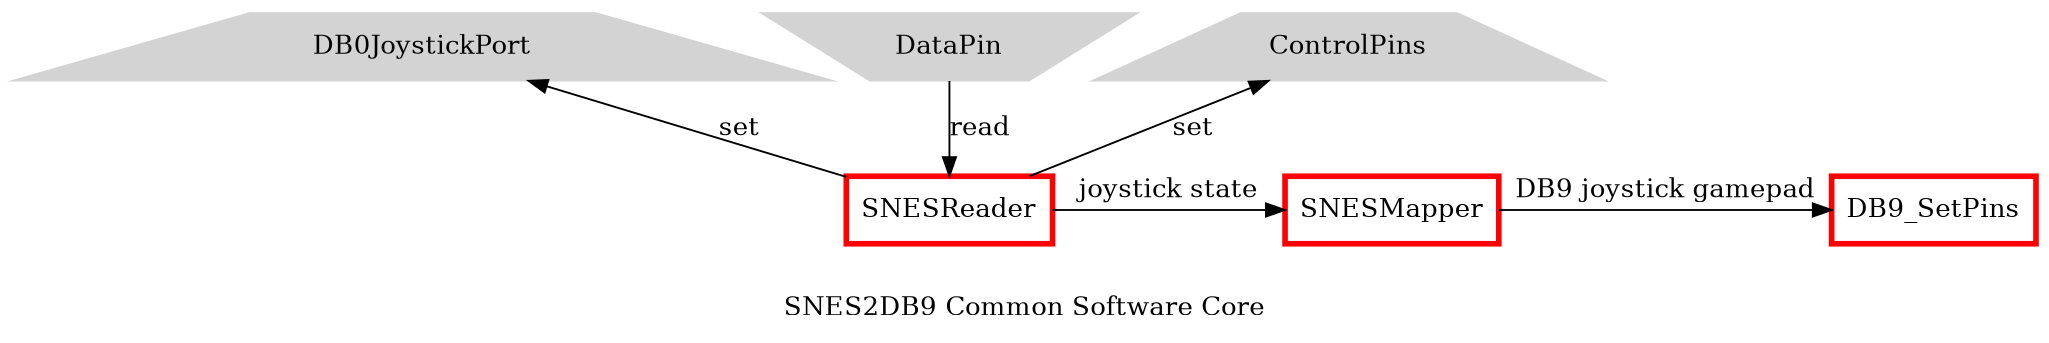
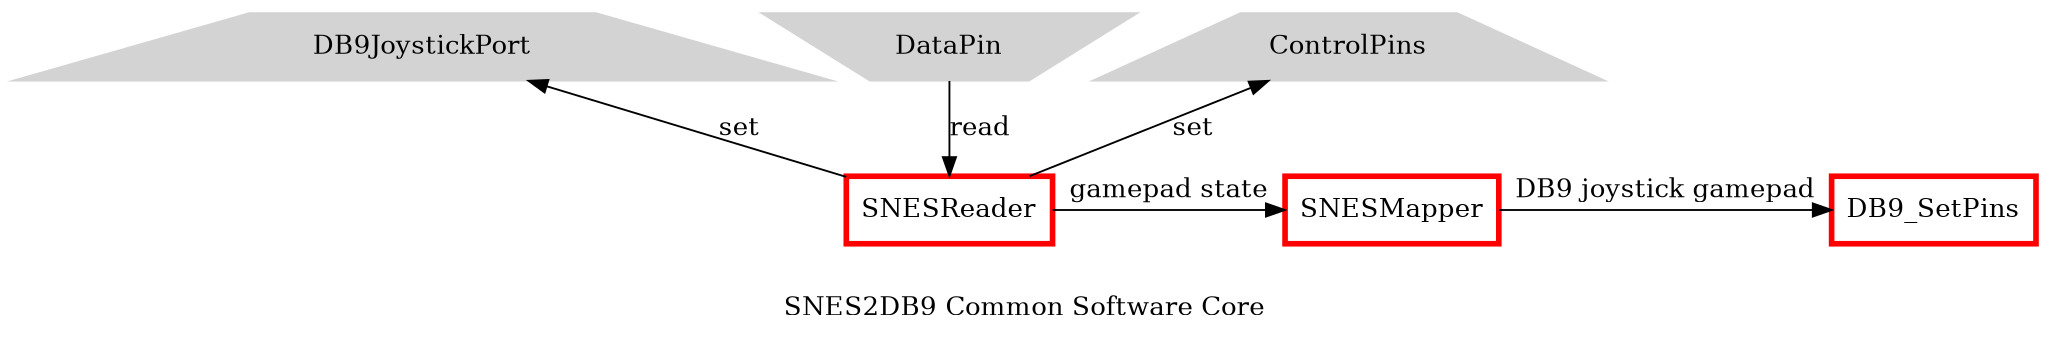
node "DB0JoystickPort": label "DB0JoystickPort" -> "DB9JoystickPort"
edge "SNESReader" -> "SNESMapper": label "joystick state" -> "gamepad state"
